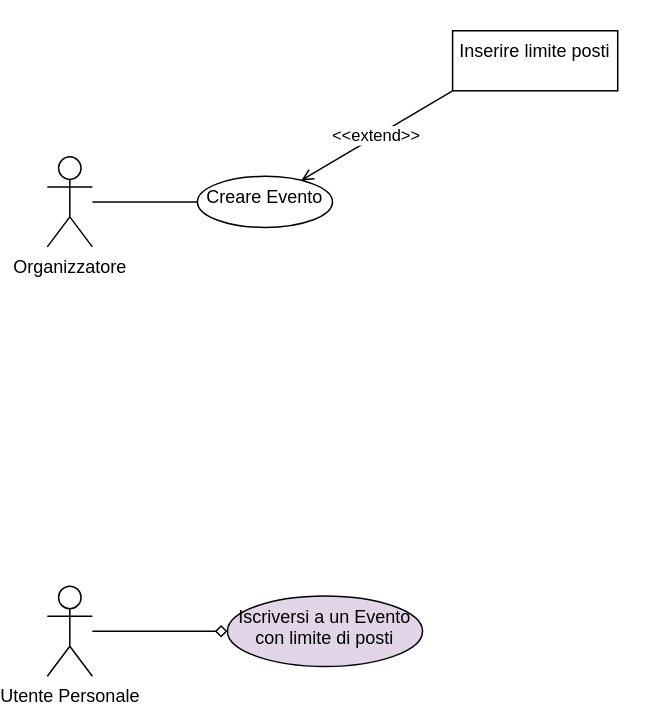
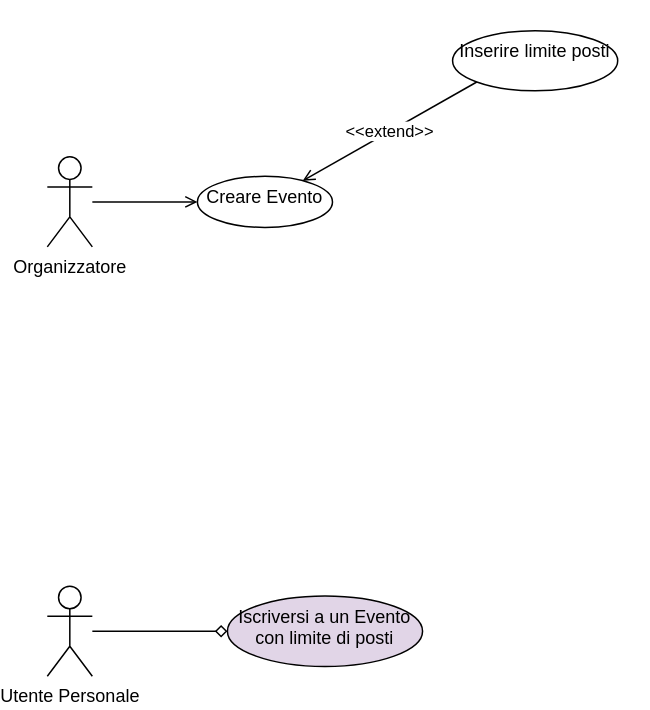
node "Inserire limite posti": shape rectangle -> ellipse
edge "Organizzatore" -- "Creare Evento": arrowhead none -> open
